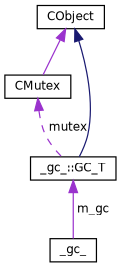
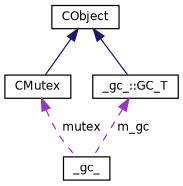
edge "CMutex" -> "CObject": color darkorchid3 -> midnightblue
edge "_gc_::GC_T" -> "CMutex": now "_gc_" -> "CMutex"
edge "_gc_" -> "_gc_::GC_T": style solid -> dashed
